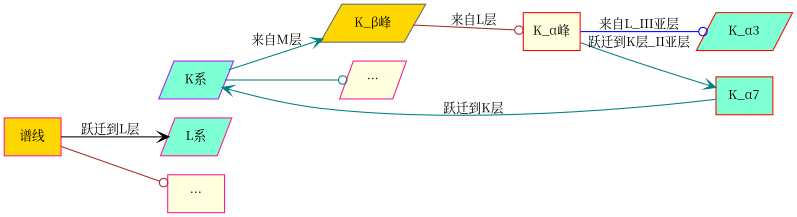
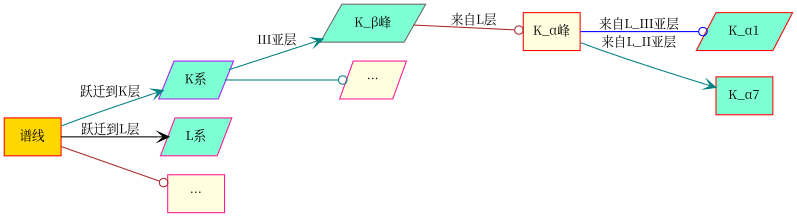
node "K_β峰": fillcolor gold -> aquamarine
node "K_α3": label "K_α3" -> "K_α1"
edge "K系" -> "K_β峰": label "来自M层" -> "III亚层"
edge "K_α峰" -> "K_α7": label "跃迁到K层_II亚层" -> "来自L_II亚层"
edge "K_α7" -> "K系": now "谱线" -> "K系"
node "谱线": color deeppink -> red
